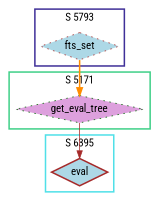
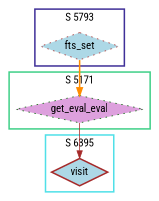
node "get_eval_tree": label "get_eval_tree" -> "get_eval_eval"
node "eval": label "eval" -> "visit"
